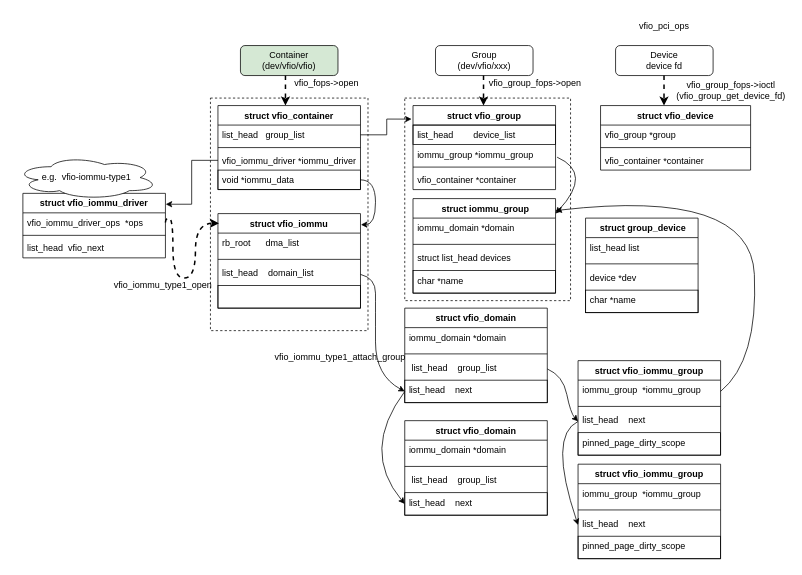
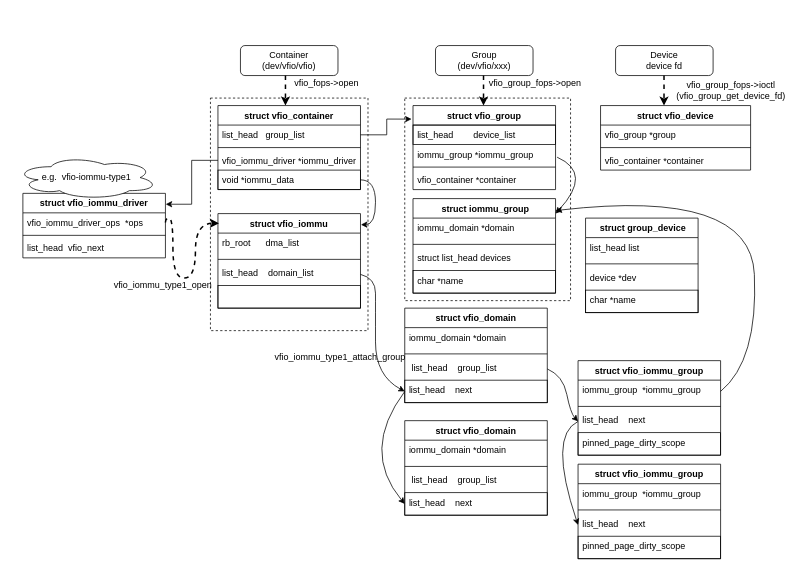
node "vfio_pci_ops": removed
node "Container (dev/vfio/vfio)": fillcolor #d5e8d4 -> #ffffff
